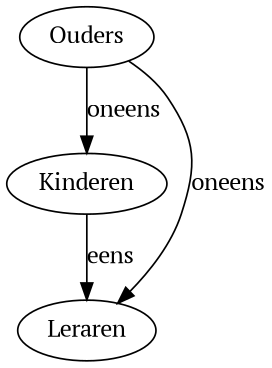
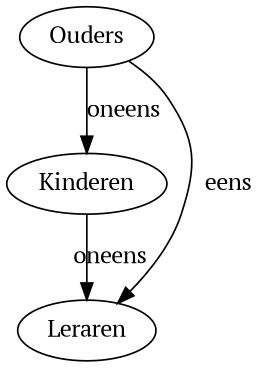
edge "Ouders" -> "Leraren": label "oneens" -> "eens"
edge "Kinderen" -> "Leraren": label "eens" -> "oneens"
